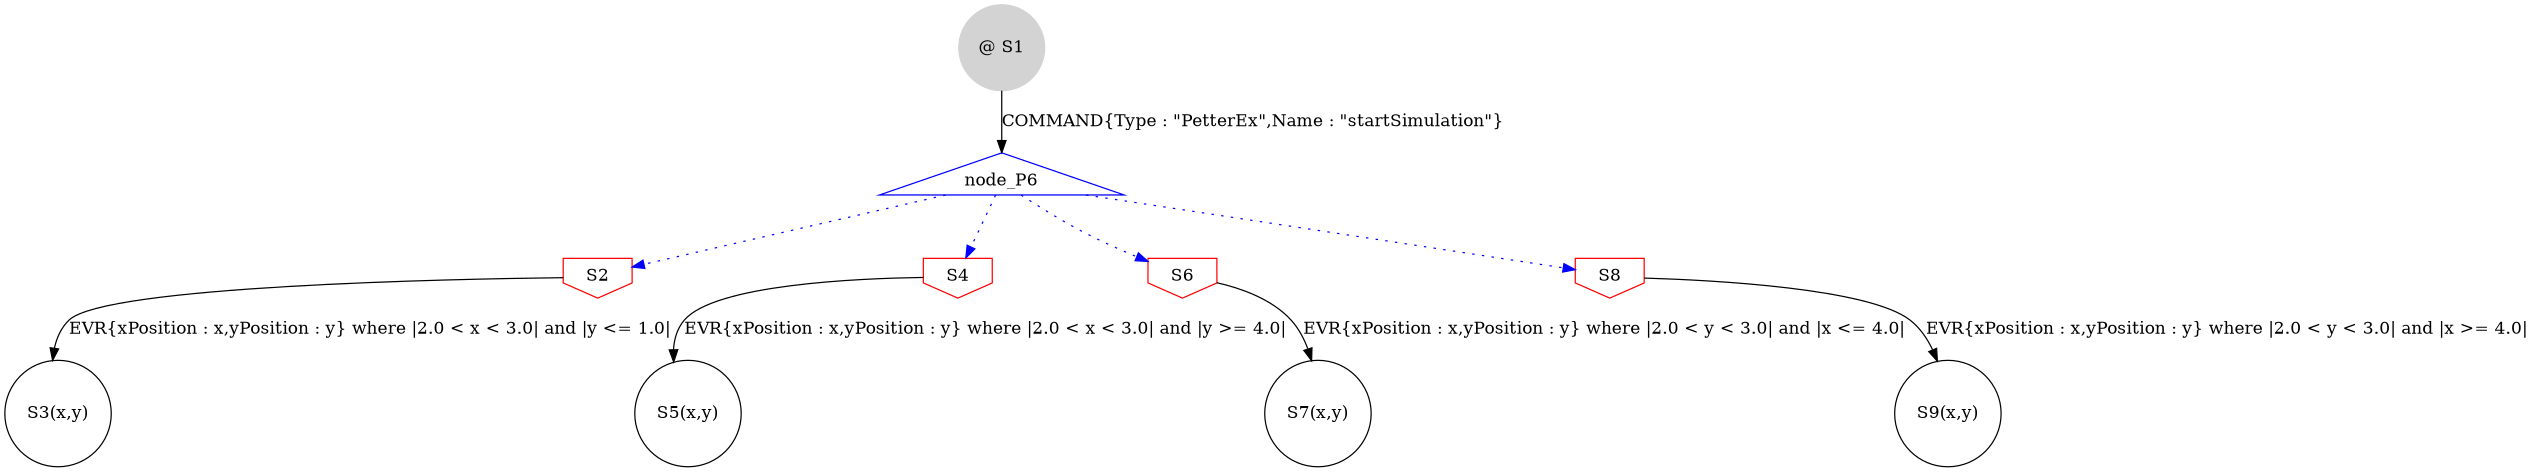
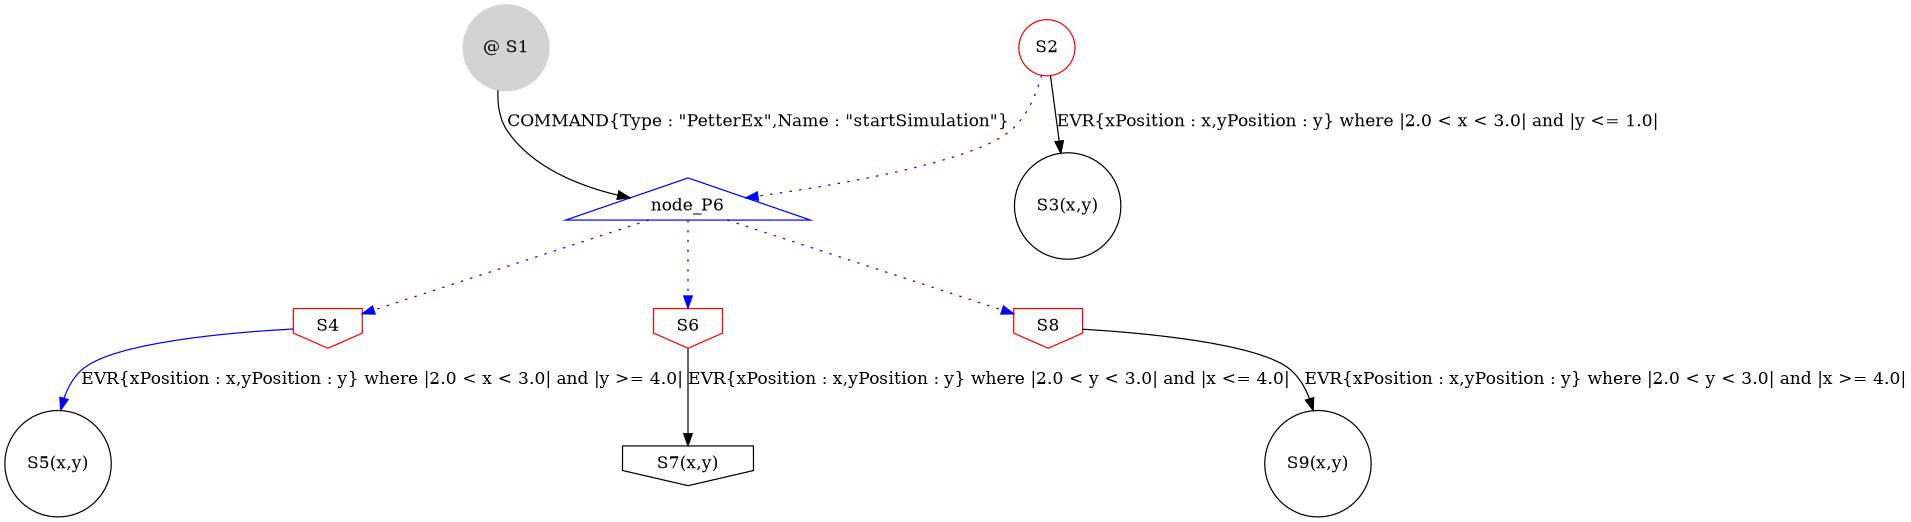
edge "node_P6" -> "S2": reversed
node "S2": shape invhouse -> circle
edge "S4" -> "S5(x,y)": color black -> blue
node "S7(x,y)": shape circle -> invhouse
